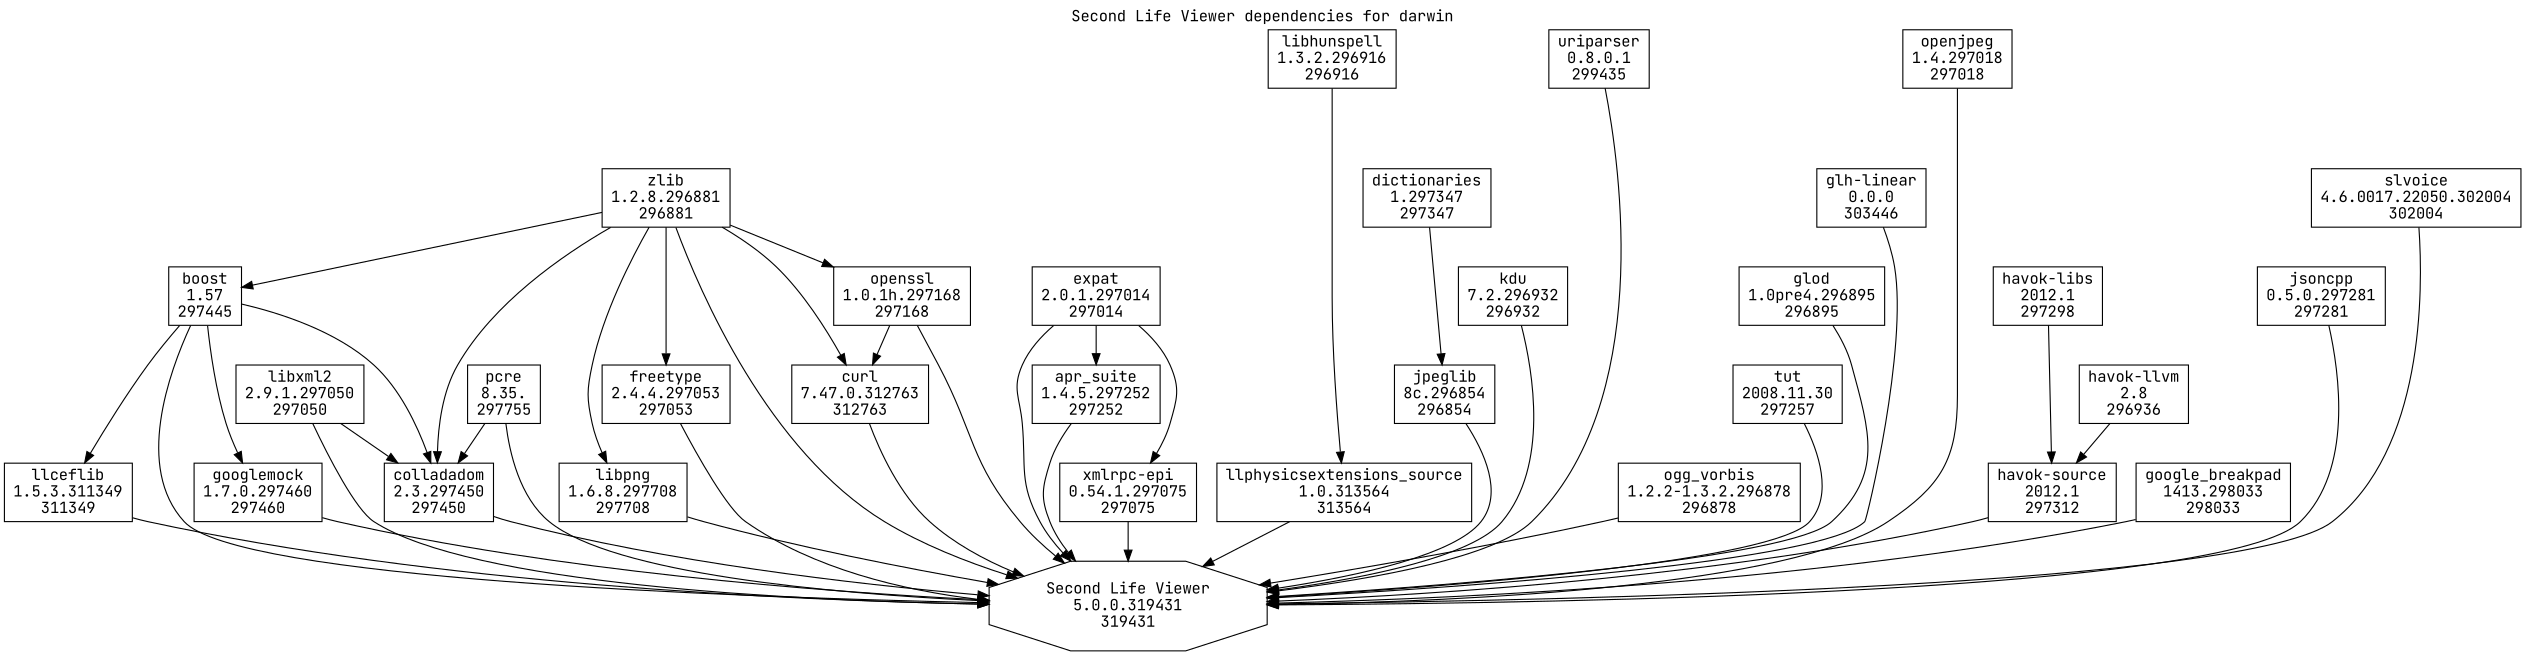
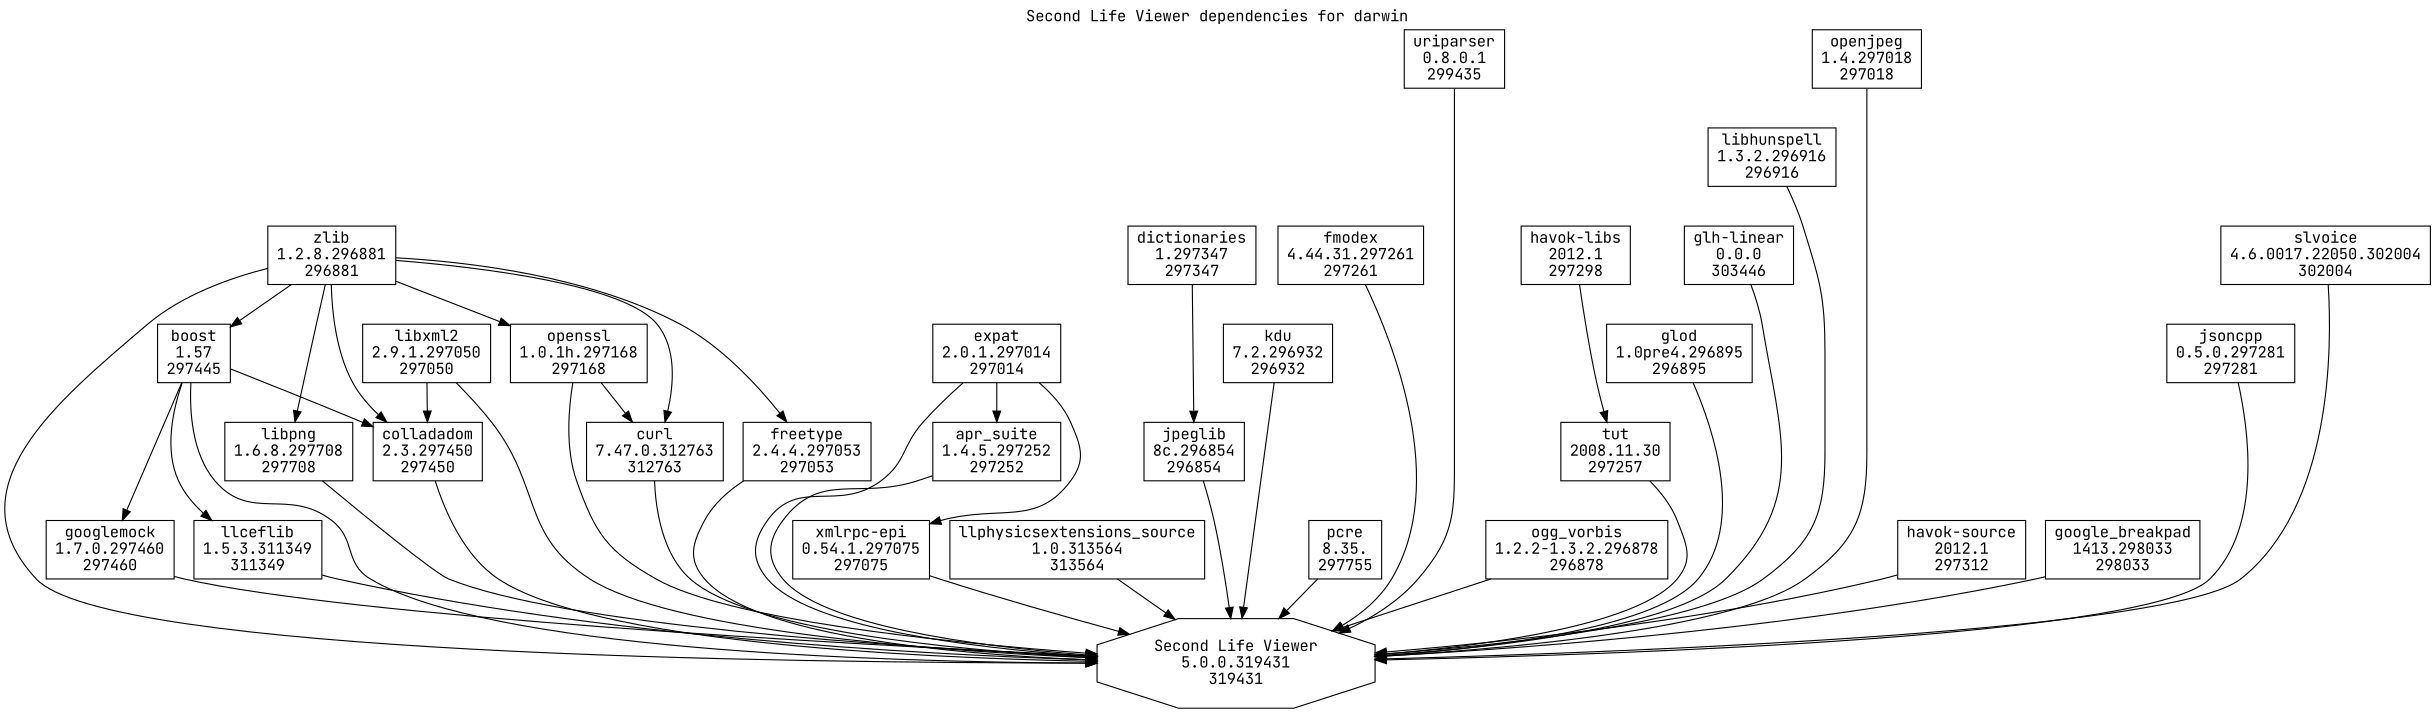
node "fmodex 4.44.31.297261 297261": added
edge "libhunspell 1.3.2.296916 296916" -> "llphysicsextensions_source 1.0.313564 313564": now "libhunspell 1.3.2.296916 296916" -> "Second Life Viewer 5.0.0.319431 319431"
edge "havok-libs 2012.1 297298" -> "havok-source 2012.1 297312": now "havok-libs 2012.1 297298" -> "tut 2008.11.30 297257"
node "havok-llvm 2.8 296936": removed
edge "pcre 8.35. 297755" -> "colladadom 2.3.297450 297450": removed
